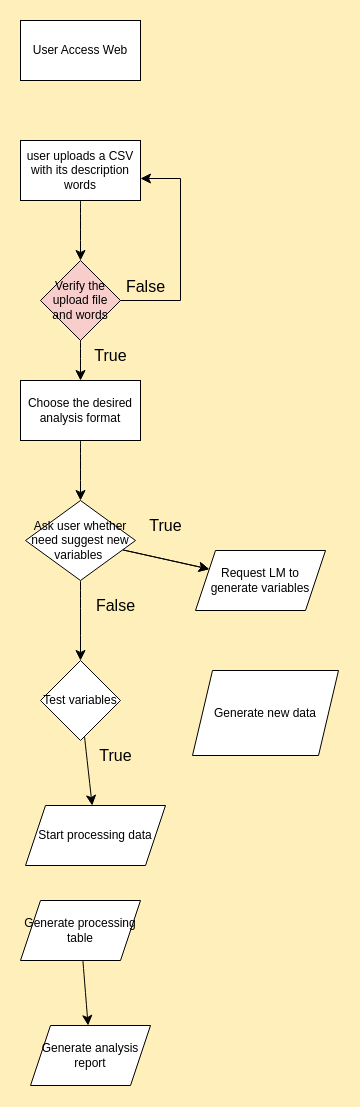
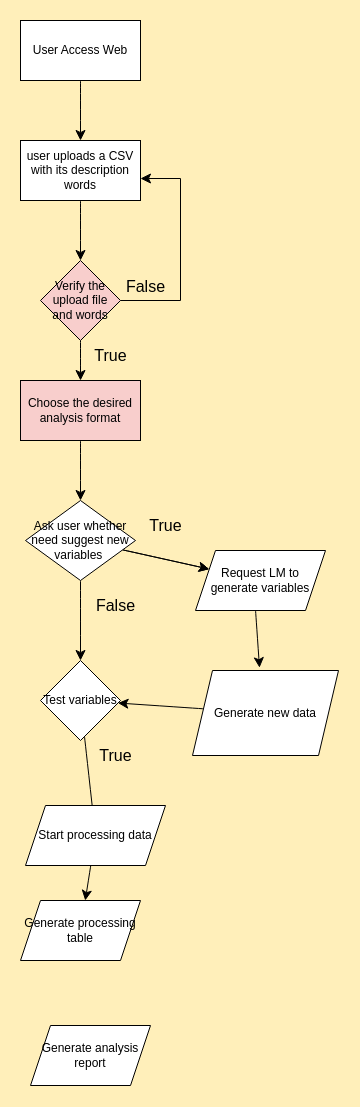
edge "User Access Web" -> "user uploads a CSV with its description words": added
node "Choose the desired analysis format": fillcolor #ffffff -> #f8cecc
edge "Request LM to generate variables" -> "Generate new data": added
edge "Generate new data" -> "Test variables": added
edge "Test variables" -> "Start processing data": arrowhead classic -> none
edge "Start processing data" -> "Generate processing table": added
edge "Generate processing table" -> "Generate analysis report": removed
